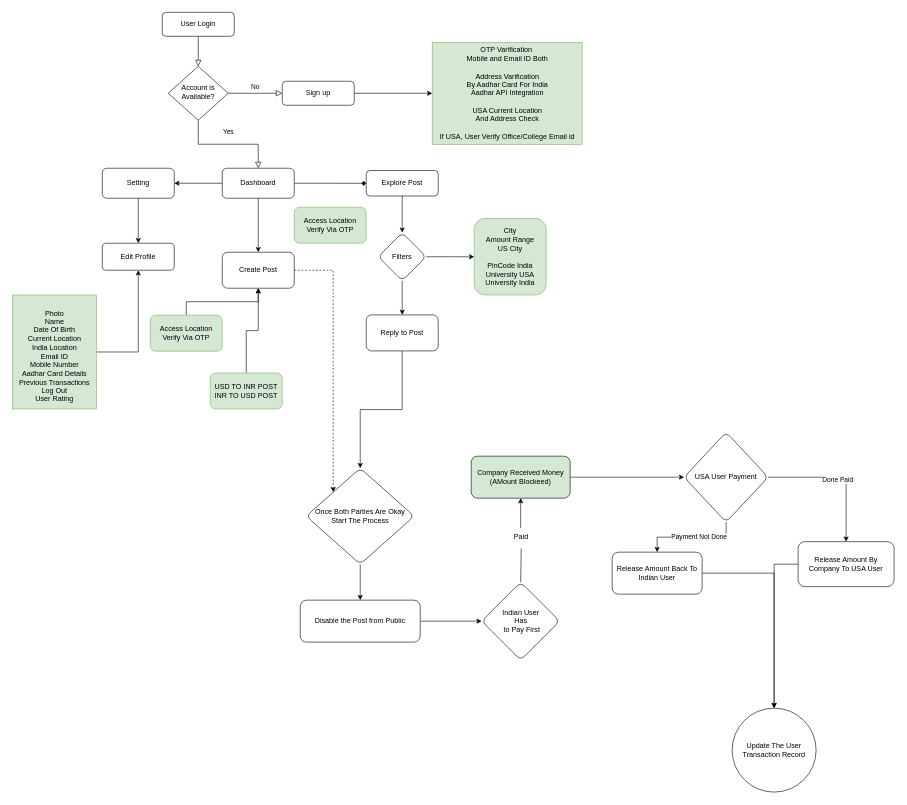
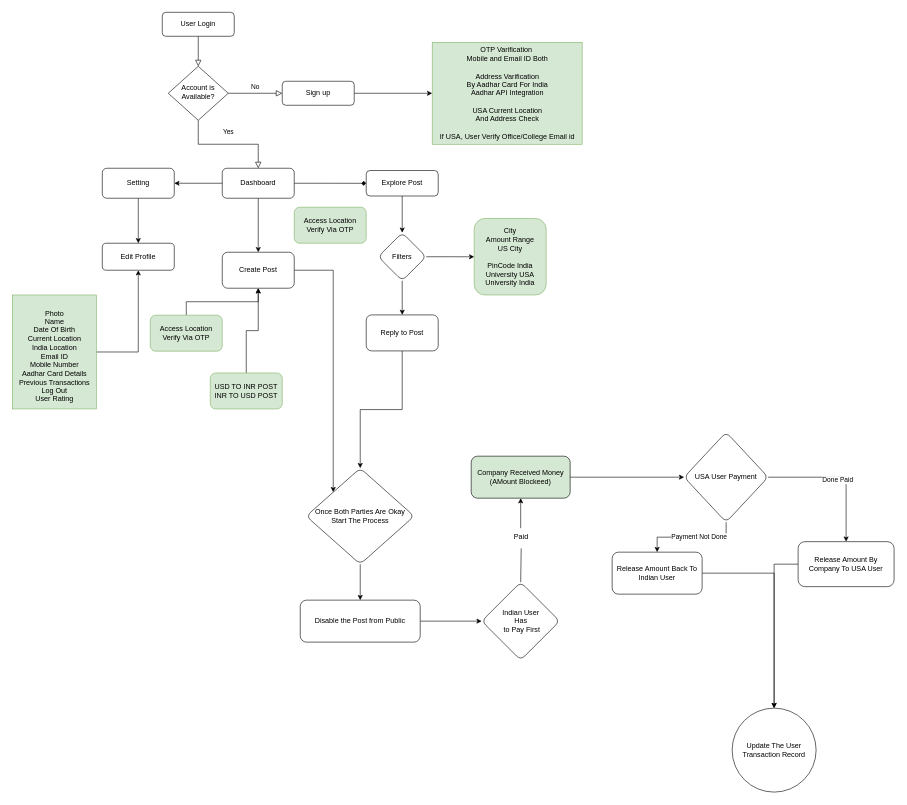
edge "Create Post" -> "Once Both Parties Are Okay Start The Process": style dashed -> solid
